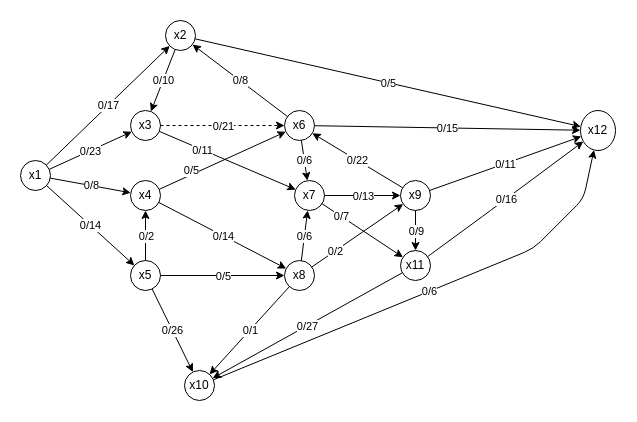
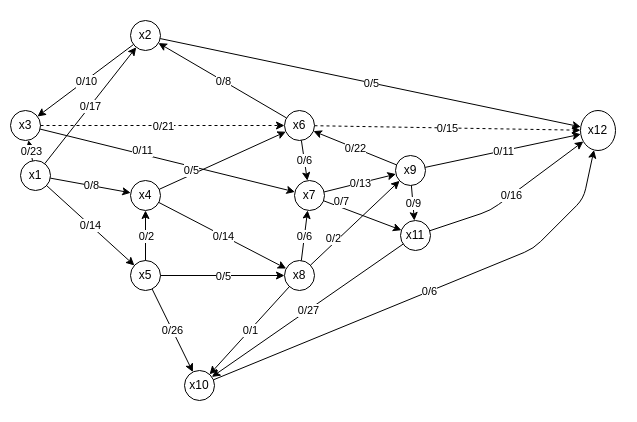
node "x2": moved (181, 36) -> (146, 36)
node "x3": moved (146, 126) -> (26, 126)
edge "x6" -> "x12": style solid -> dashed
node "x9": moved (416, 196) -> (411, 171)
node "x11": moved (416, 266) -> (416, 236)
